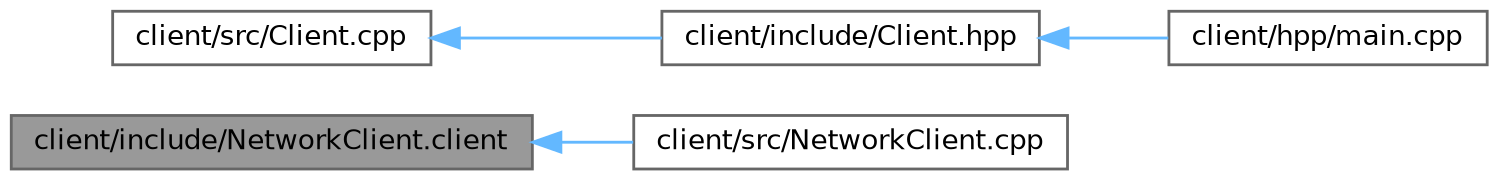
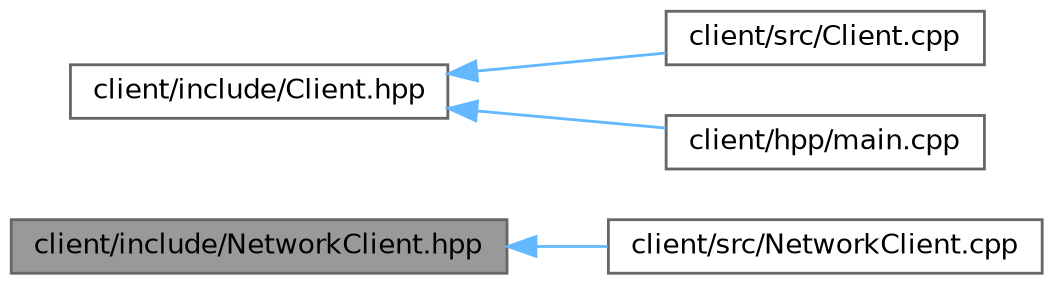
edge "client/include/Client.hpp" -> "client/src/Client.cpp": reversed
node "client/include/NetworkClient.client": label "client/include/NetworkClient.client" -> "client/include/NetworkClient.hpp"
